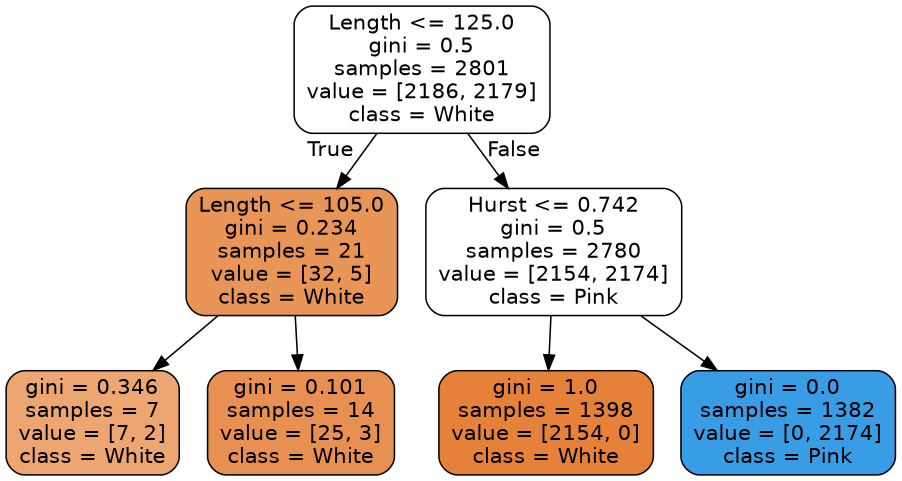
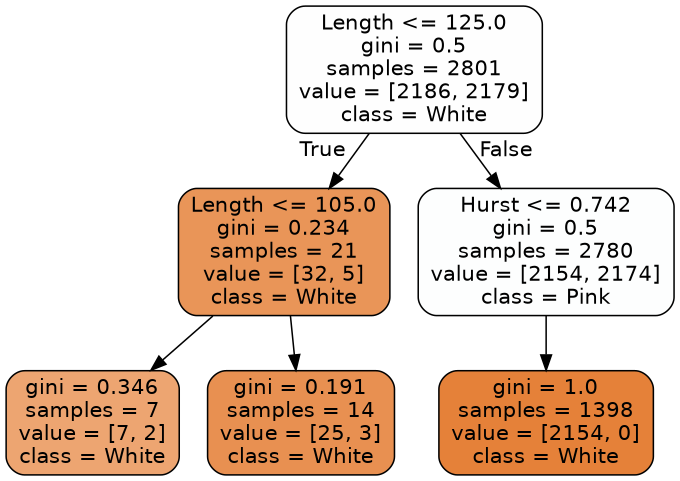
node "gini = 0.101 samples = 14 value = [25, 3] class = White": label "gini = 0.101 samples = 14 value = [25, 3] class = White" -> "gini = 0.191 samples = 14 value = [25, 3] class = White"
node "gini = 0.0 samples = 1382 value = [0, 2174] class = Pink": removed
